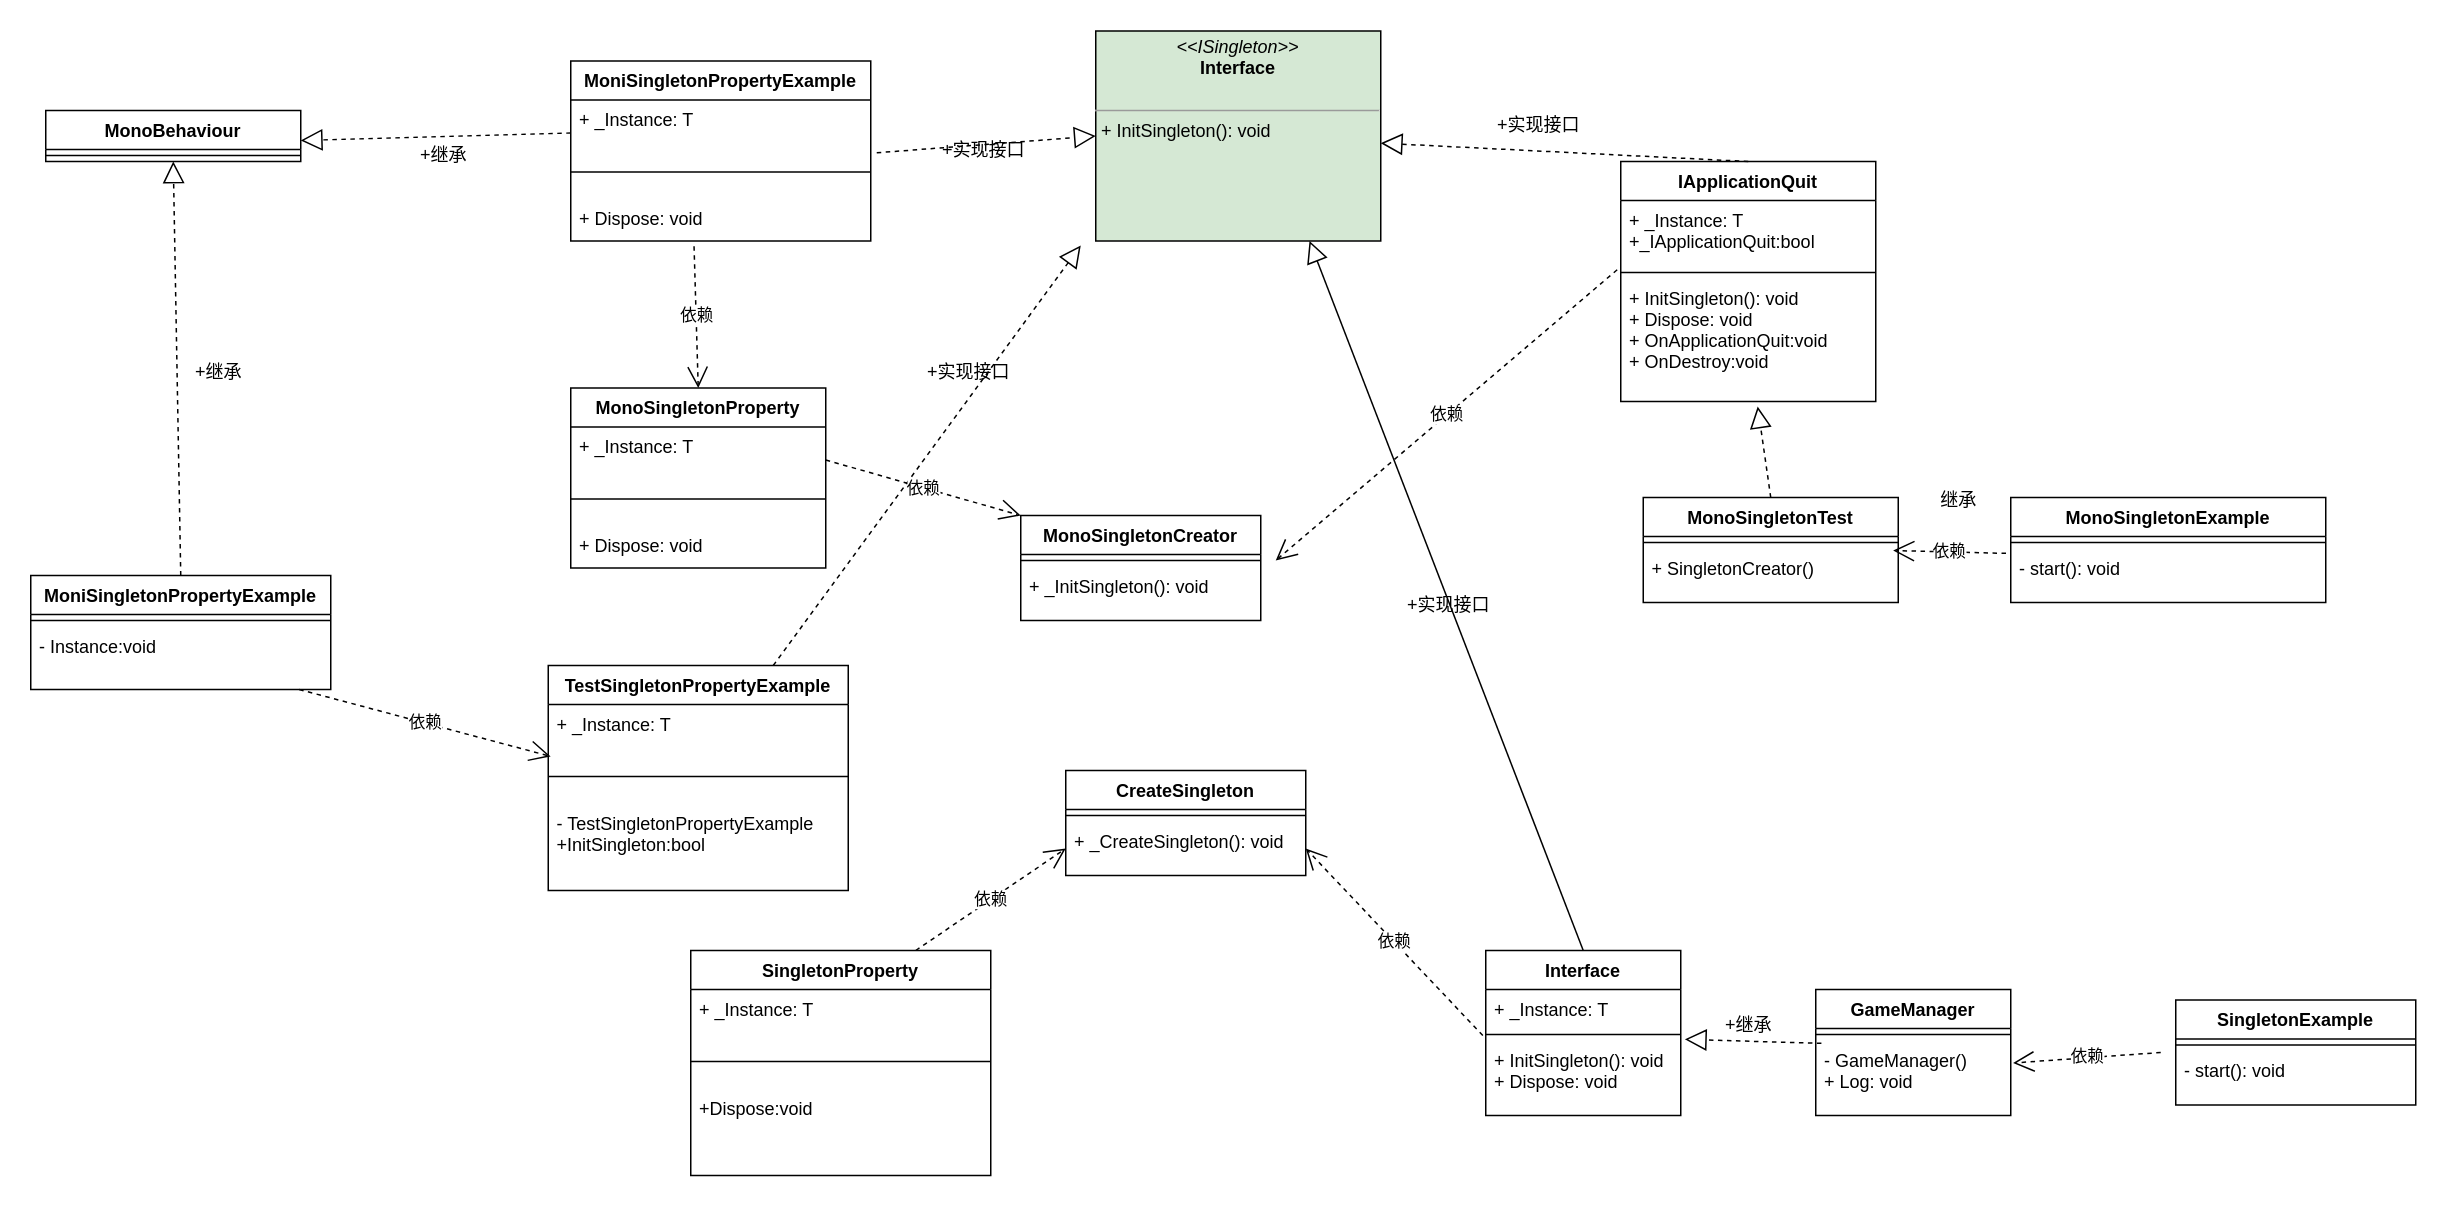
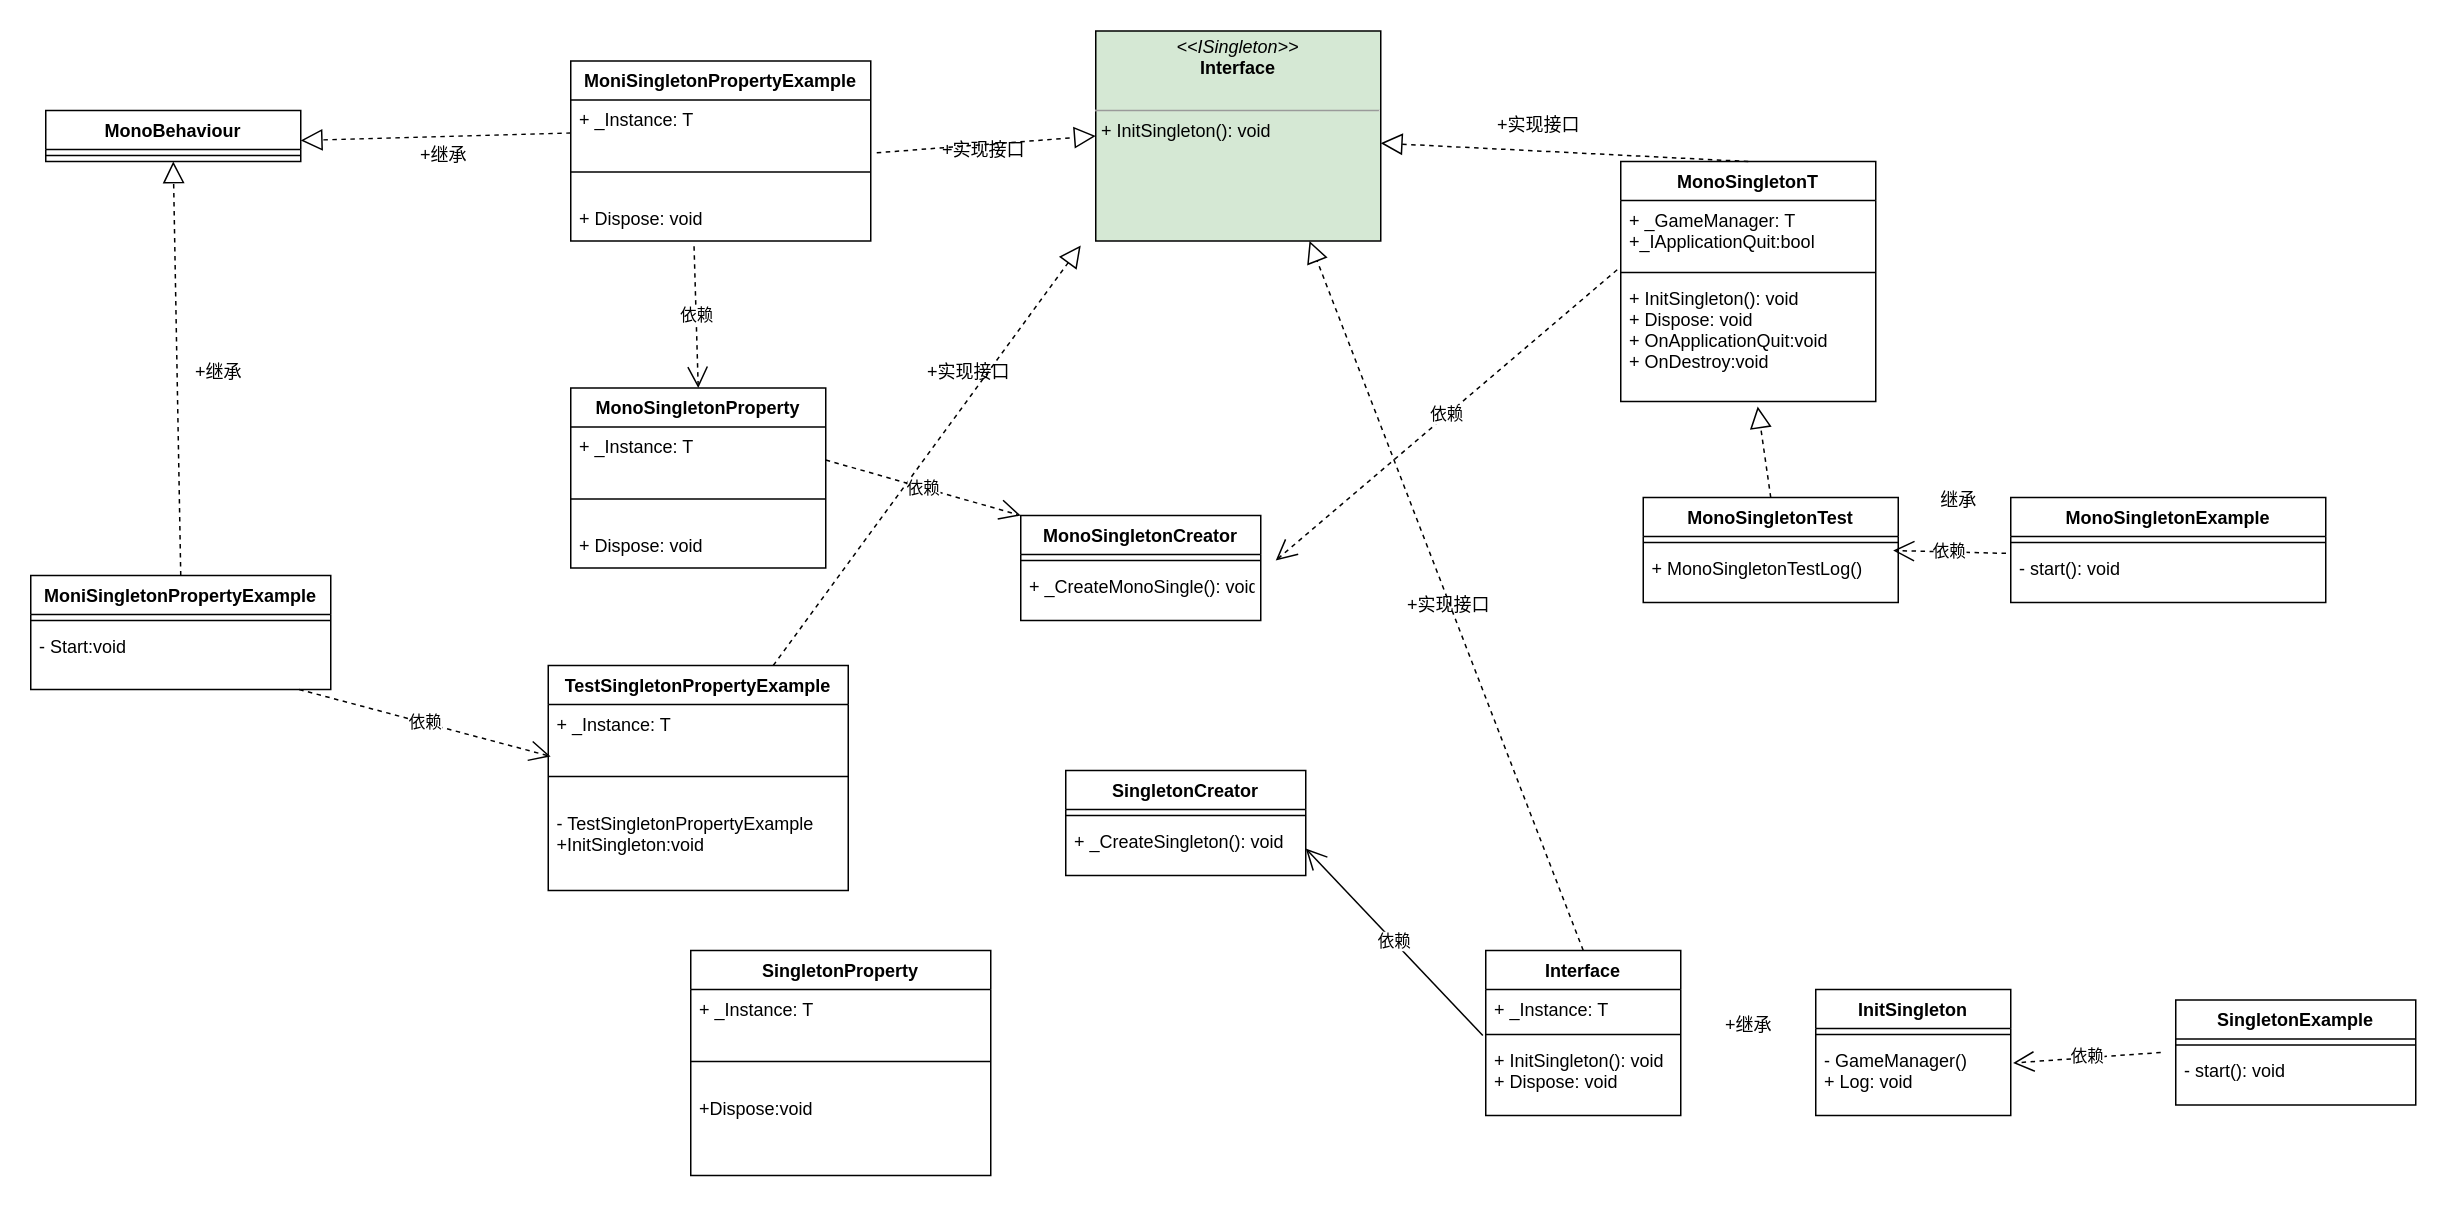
node "IApplicationQuit": label "IApplicationQuit" -> "MonoSingletonT"
node "+ _Instance: T +_IApplicationQuit:bool": label "+ _Instance: T +_IApplicationQuit:bool" -> "+ _GameManager: T +_IApplicationQuit:bool"
node "+ SingletonCreator()": label "+ SingletonCreator()" -> "+ MonoSingletonTestLog()"
node "+ _InitSingleton(): void": label "+ _InitSingleton(): void" -> "+ _CreateMonoSingle(): void"
edge "Interface" -> "<<ISingleton>> Interface + InitSingleton(): void": style solid -> dashed
node "- Instance:void": label "- Instance:void" -> "- Start:void"
node "CreateSingleton": label "CreateSingleton" -> "SingletonCreator"
node "- TestSingletonPropertyExample +InitSingleton:bool": label "- TestSingletonPropertyExample +InitSingleton:bool" -> "- TestSingletonPropertyExample +InitSingleton:void"
edge "SingletonProperty" -> "+ _CreateSingleton(): void": removed, label "依赖"
edge "+ InitSingleton(): void + Dispose: void" -> "+ _CreateSingleton(): void": style dashed -> solid
node "GameManager": label "GameManager" -> "InitSingleton"
edge "- GameManager() + Log: void" -> "+ InitSingleton(): void + Dispose: void": removed
